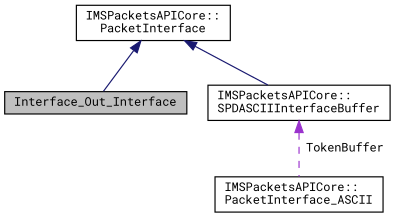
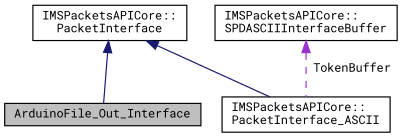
edge "IMSPacketsAPICore:: SPDASCIIInterfaceBuffer" -> "IMSPacketsAPICore:: PacketInterface": now "IMSPacketsAPICore:: PacketInterface_ASCII" -> "IMSPacketsAPICore:: PacketInterface"
node "Interface_Out_Interface": label "Interface_Out_Interface" -> "ArduinoFile_Out_Interface"
